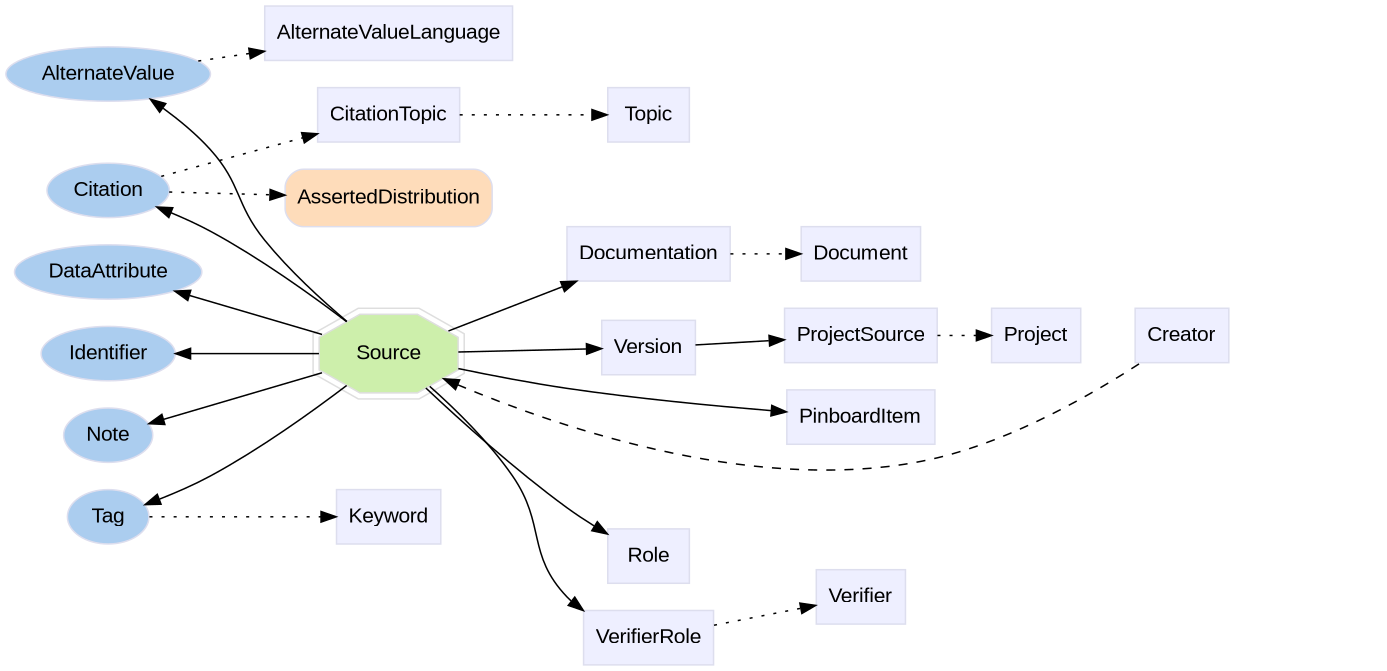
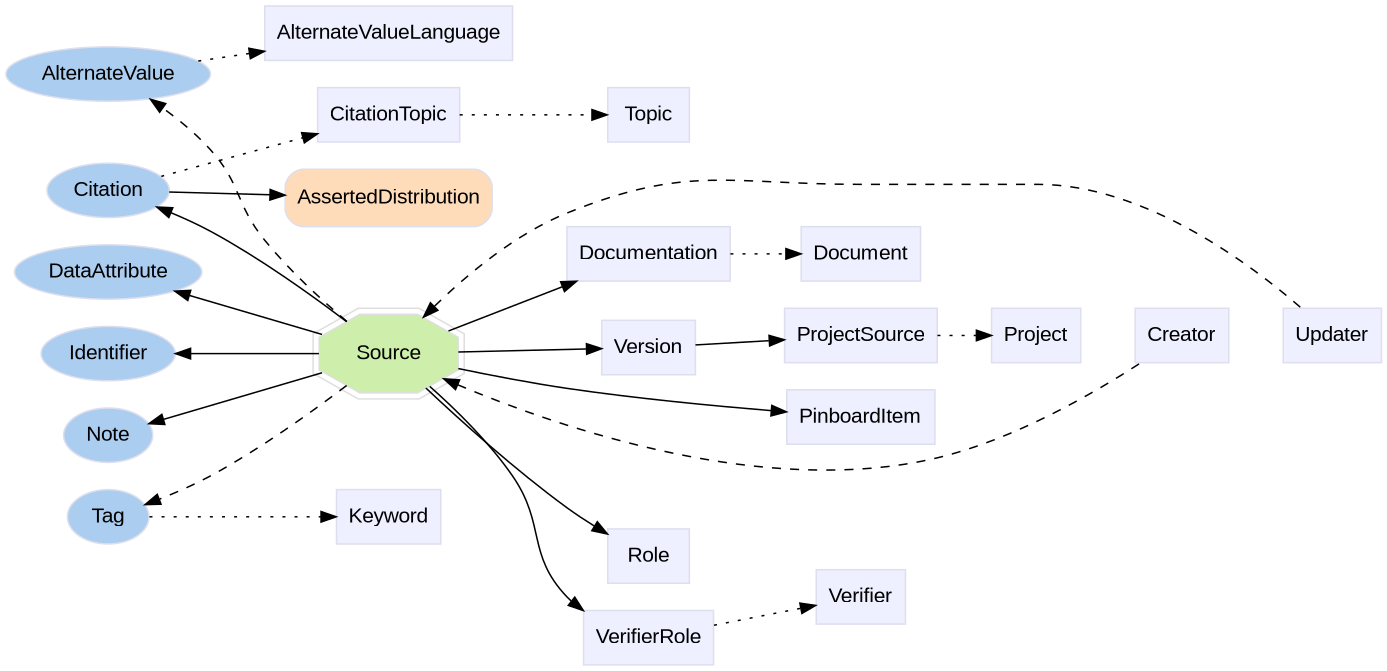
edge "Citation" -> "AssertedDistribution": style dotted -> solid
edge "Source" -> "AlternateValue": style solid -> dashed
node "Updater": added
edge "Source" -> "Tag": style solid -> dashed
